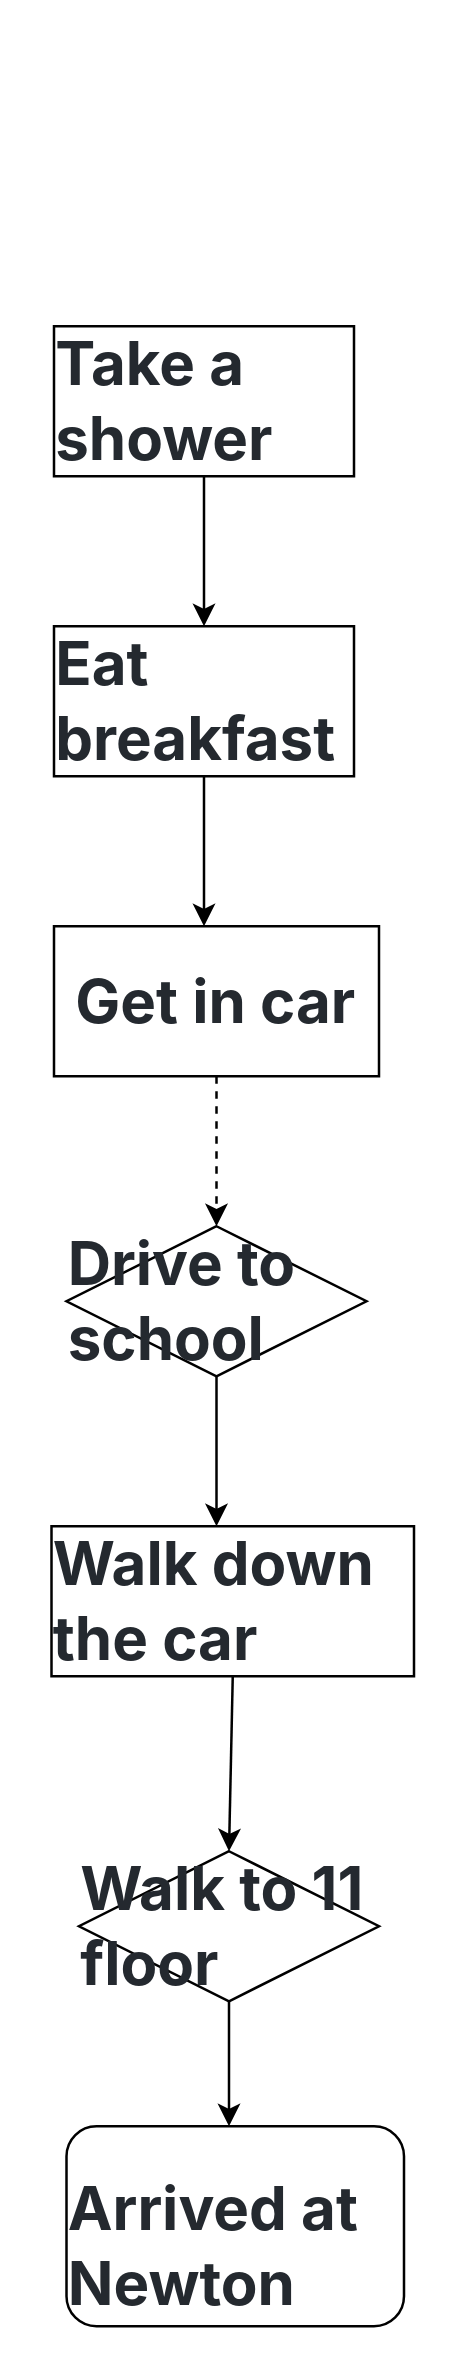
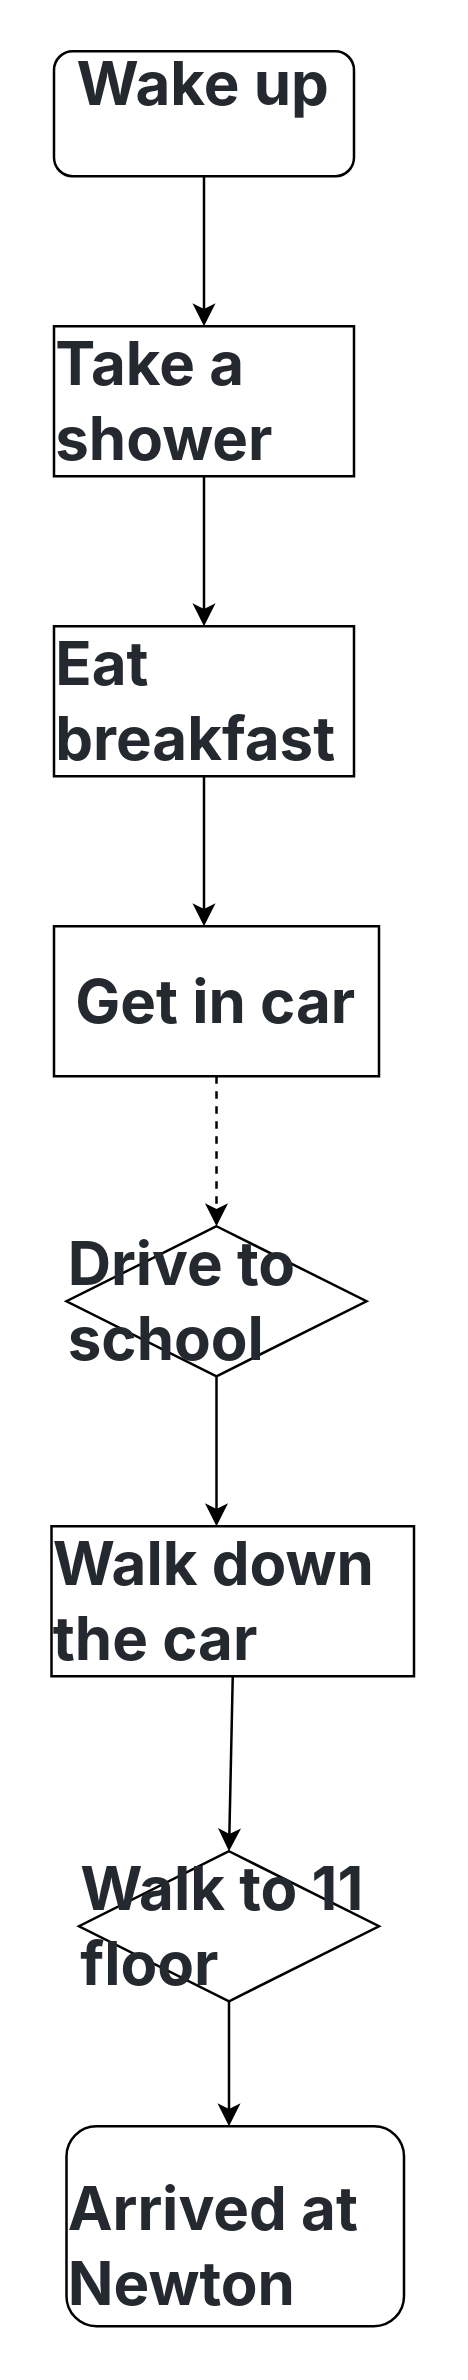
node "Wake up": added
edge "Wake up" -> "Take a shower": added
